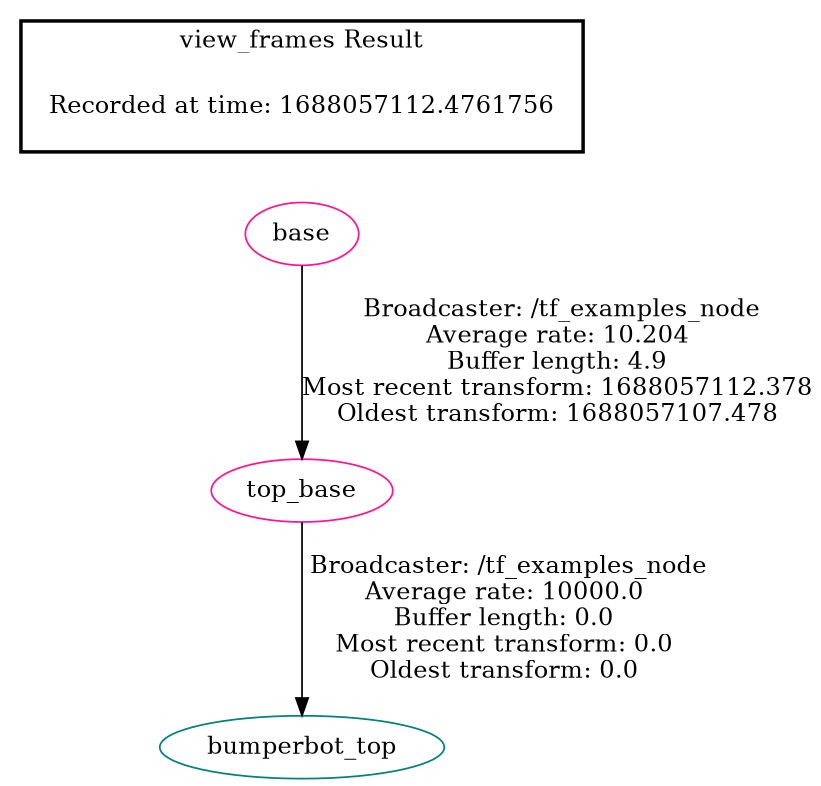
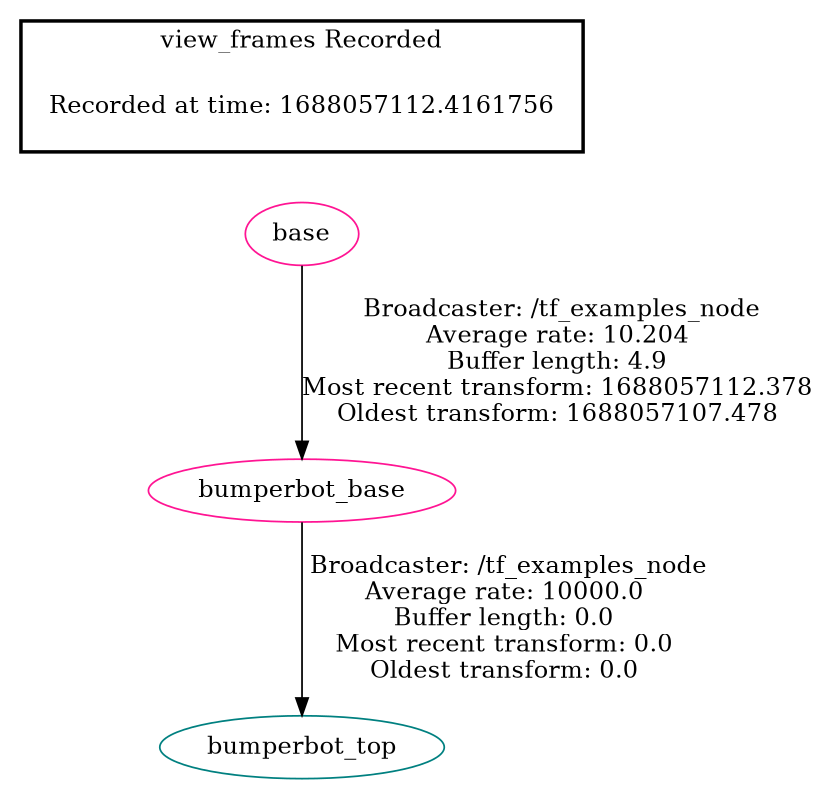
cluster "view_frames Result": label "view_frames Result" -> "view_frames Recorded"
node "Recorded at time: 1688057112.4761756": label "Recorded at time: 1688057112.4761756" -> "Recorded at time: 1688057112.4161756"
node "top_base": label "top_base" -> "bumperbot_base"
